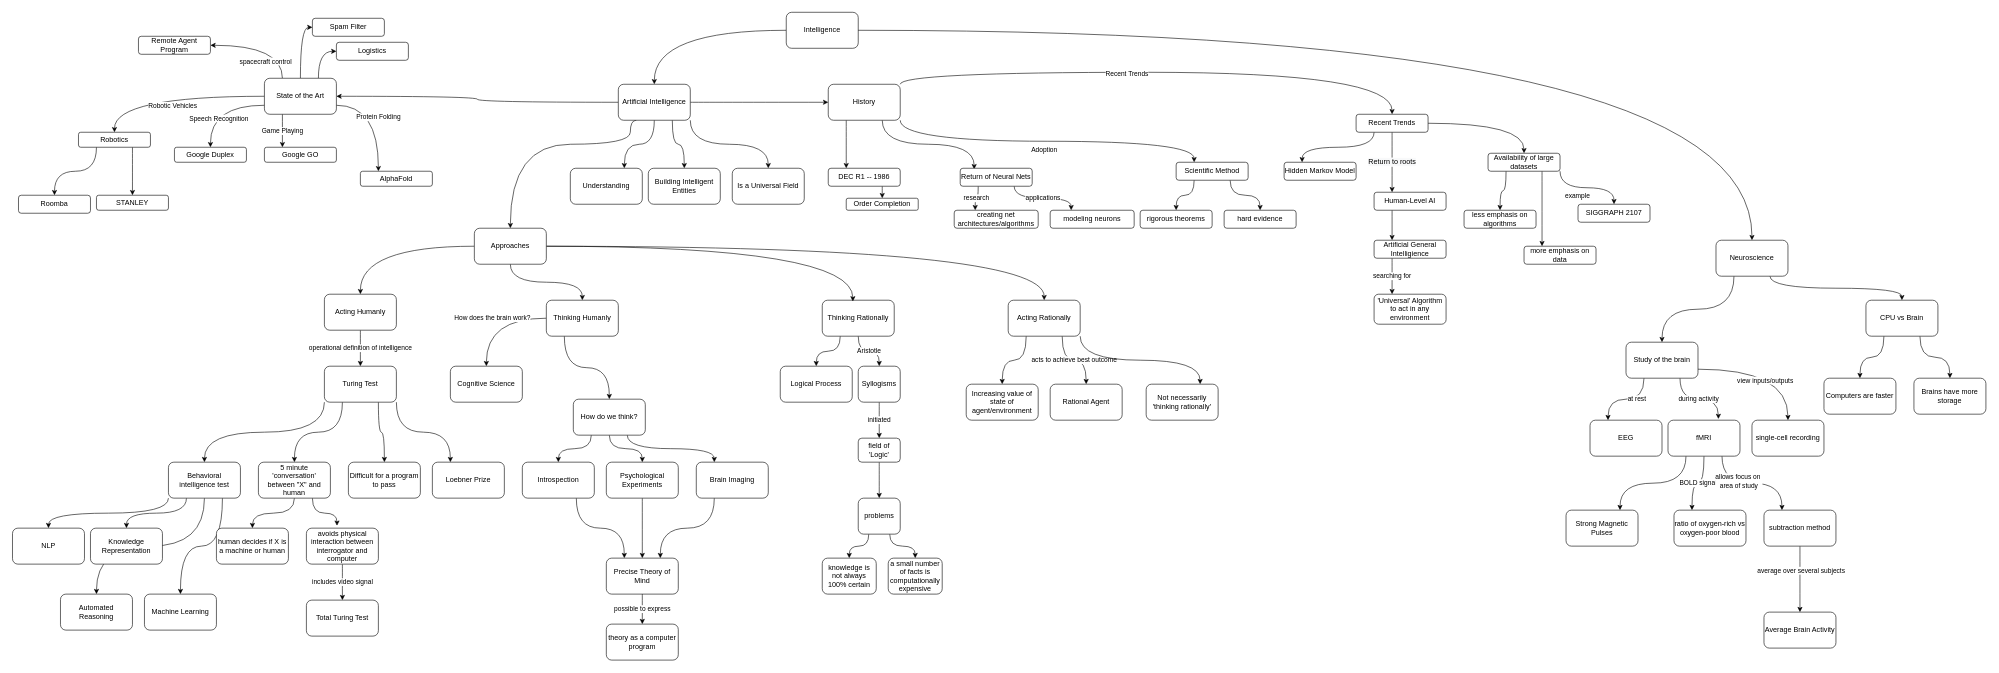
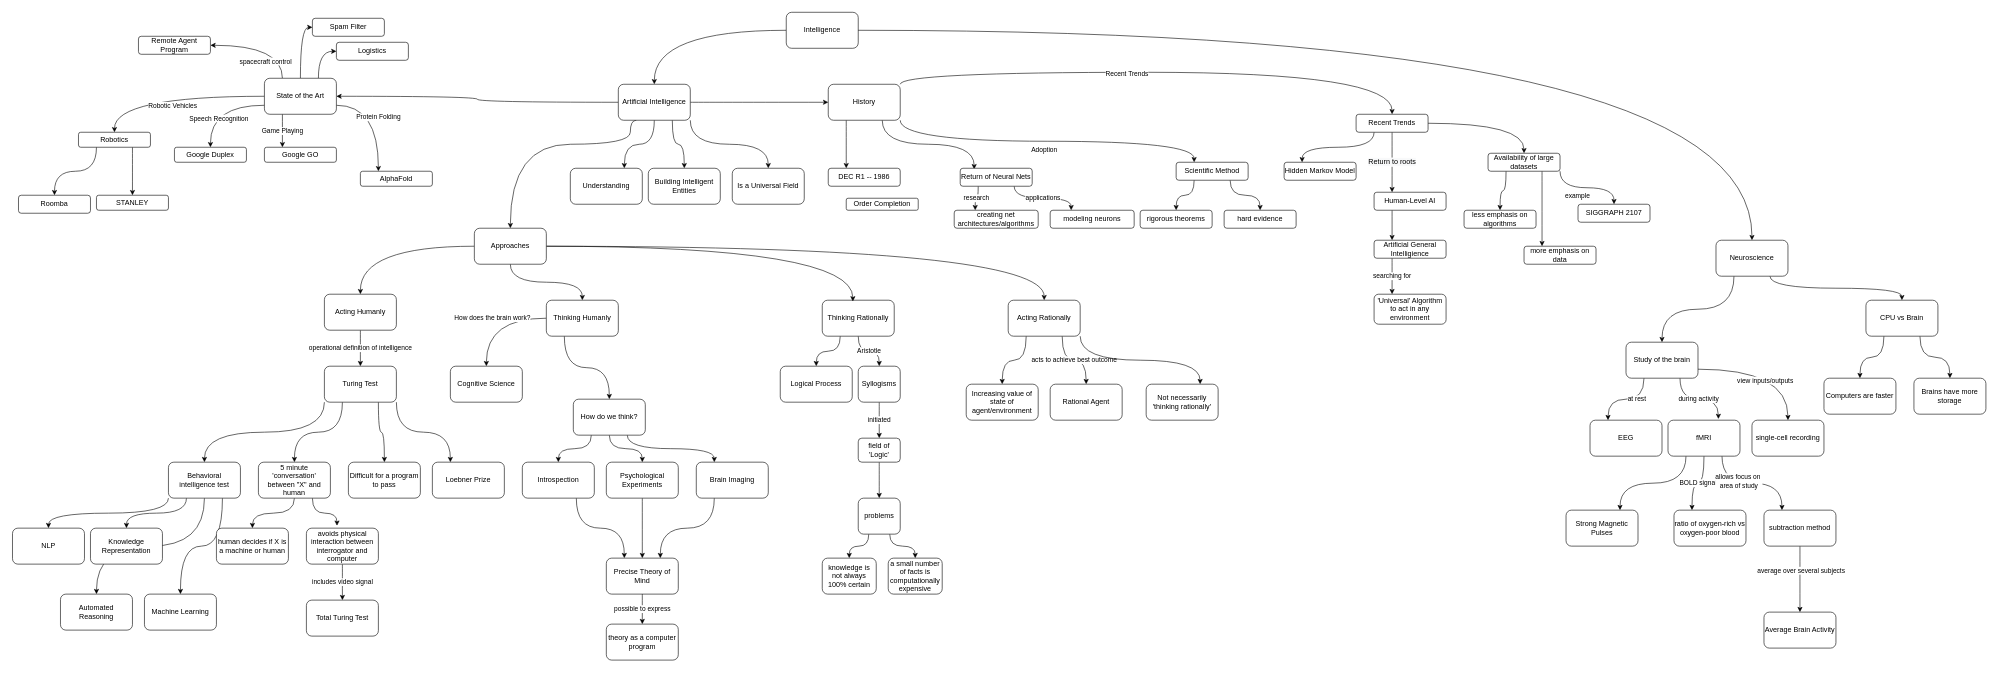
edge "DEC R1 -- 1986" -> "Order Completion": removed
